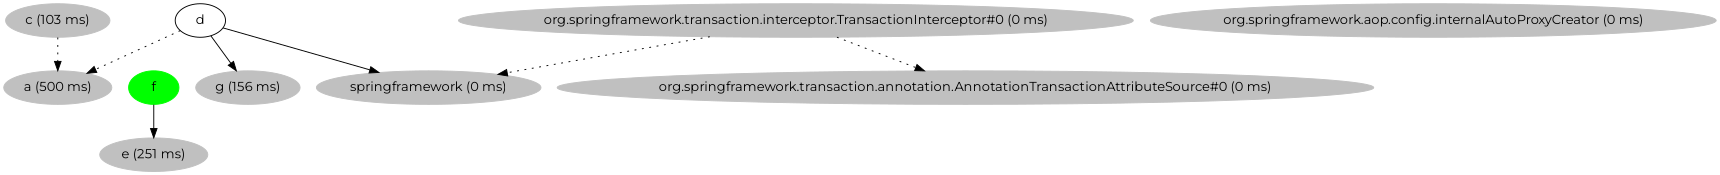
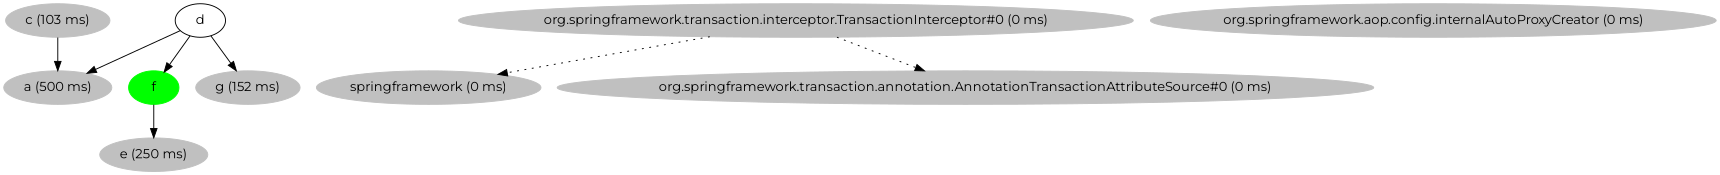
edge "c (103 ms)" -> "a (500 ms)": style dotted -> solid
edge "d" -> "springframework (0 ms)": now "d" -> "f"
edge "d" -> "a (500 ms)": style dotted -> solid
node "g (156 ms)": label "g (156 ms)" -> "g (152 ms)"
node "e (251 ms)": label "e (251 ms)" -> "e (250 ms)"
